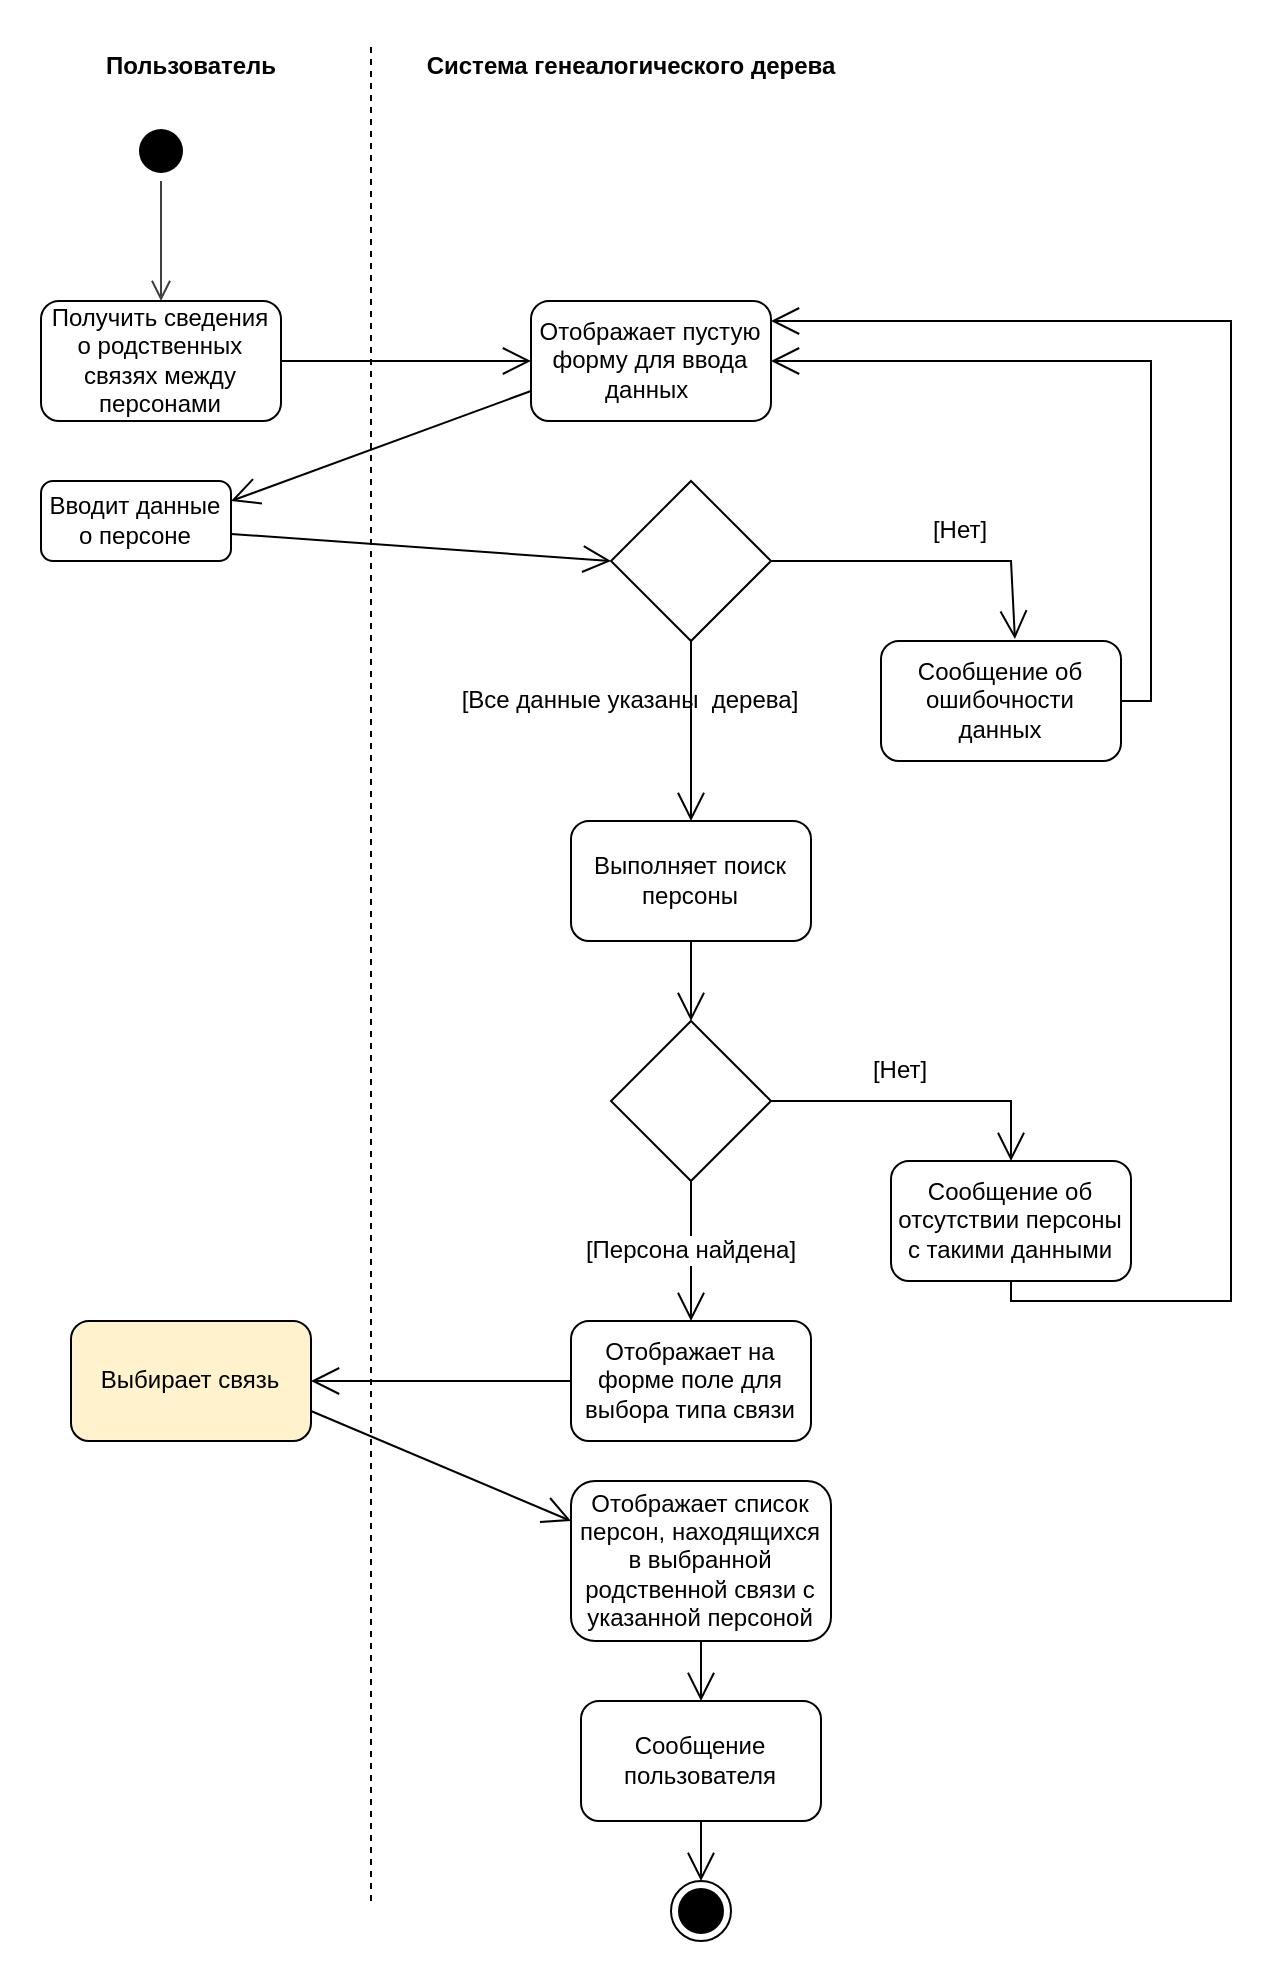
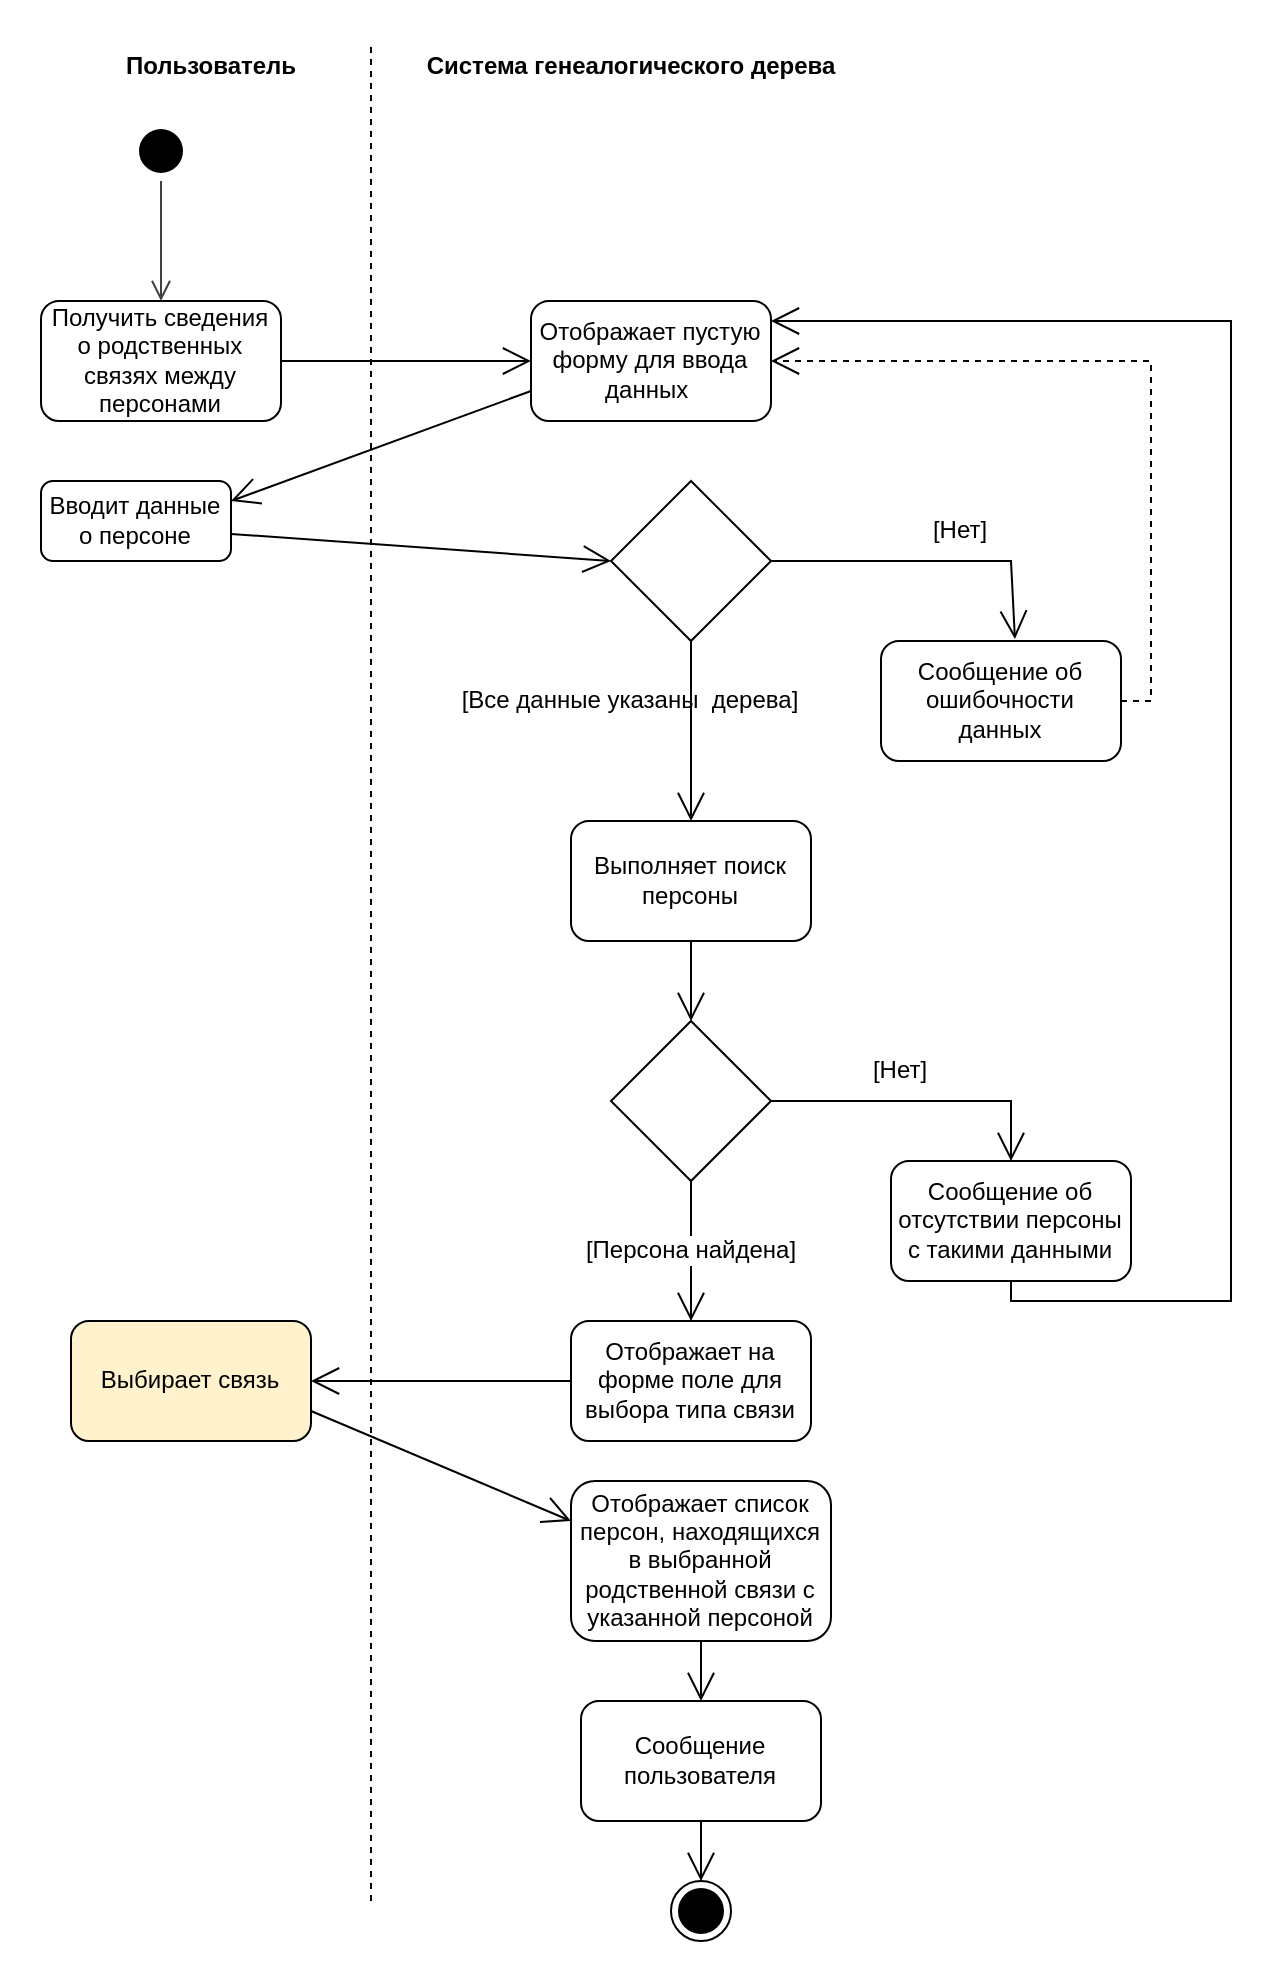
node "Пользователь": moved (191, 67) -> (211, 67)
edge "Сообщение об ошибочности данных" -> "Отображает пустую форму для ввода данных": style solid -> dashed
